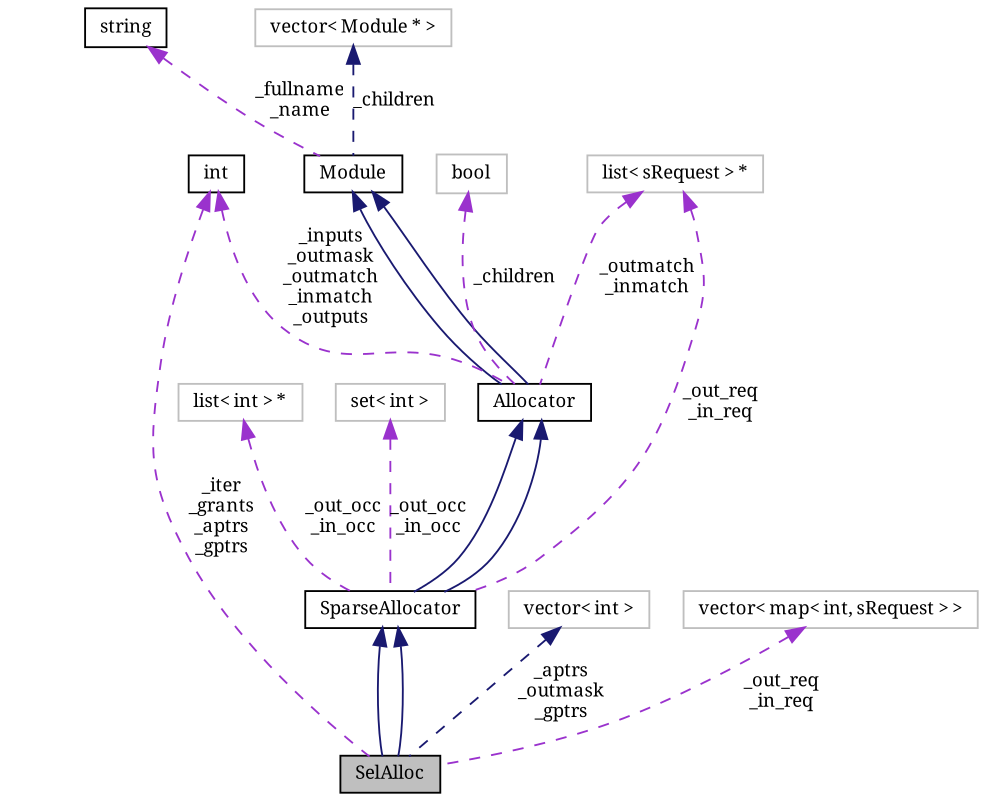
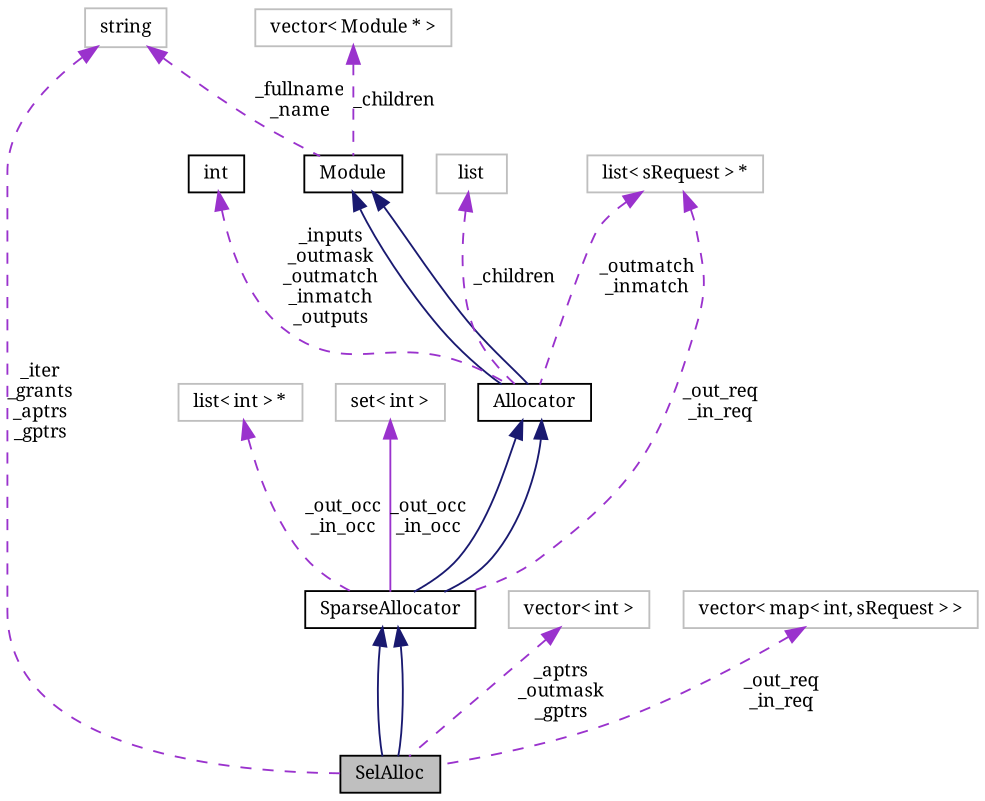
node "string": color black -> grey75
edge "Module" -> "vector< Module * >": color midnightblue -> darkorchid3
node "bool": label "bool" -> "list"
edge "SparseAllocator" -> "set< int >": style dashed -> solid
edge "SelAlloc" -> "int": now "SelAlloc" -> "string"
edge "SelAlloc" -> "vector< int >": color midnightblue -> darkorchid3
